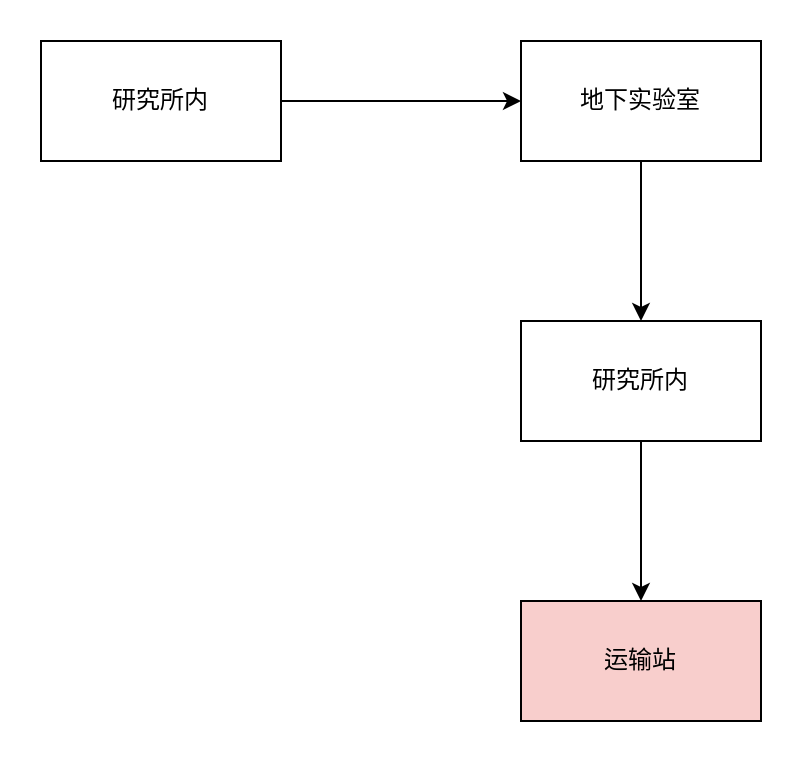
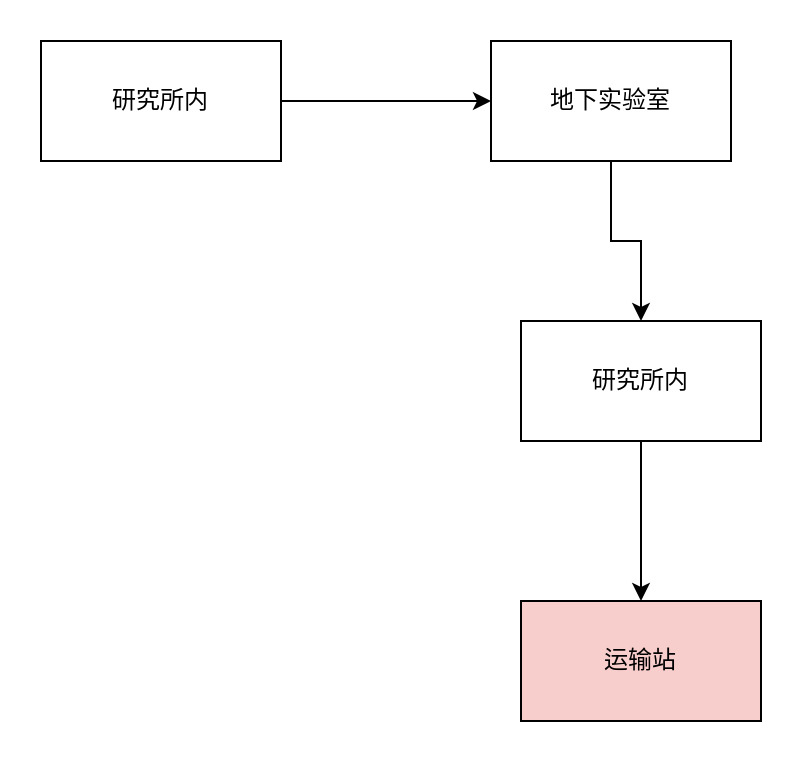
node "地下实验室": moved (641, 101) -> (611, 101)
